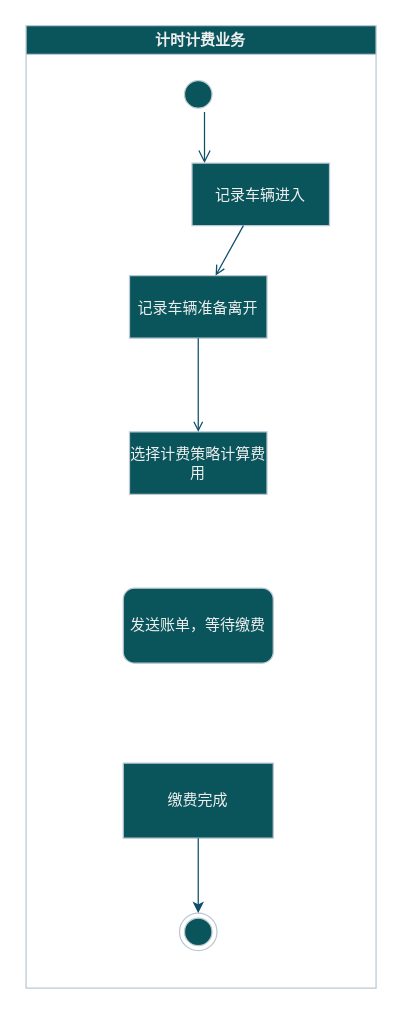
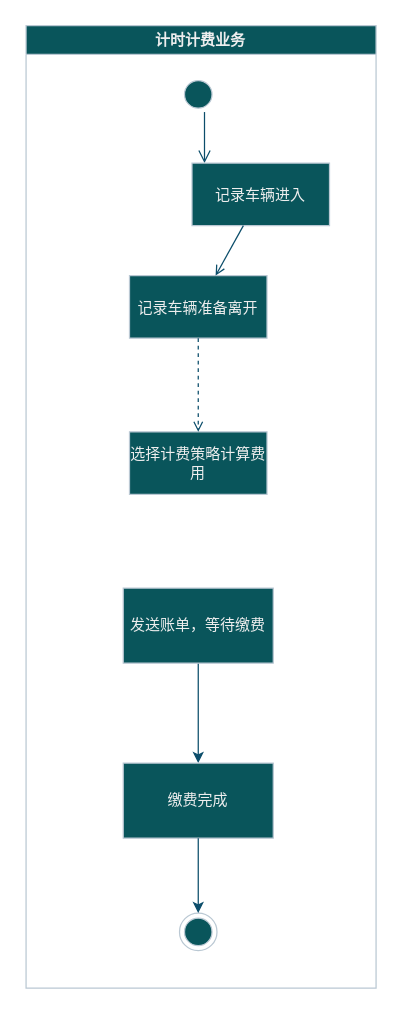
edge "记录车辆准备离开" -> "选择计费策略计算费用": style solid -> dashed
node "发送账单，等待缴费": shape rounded rectangle -> rectangle
edge "发送账单，等待缴费" -> "缴费完成": added
